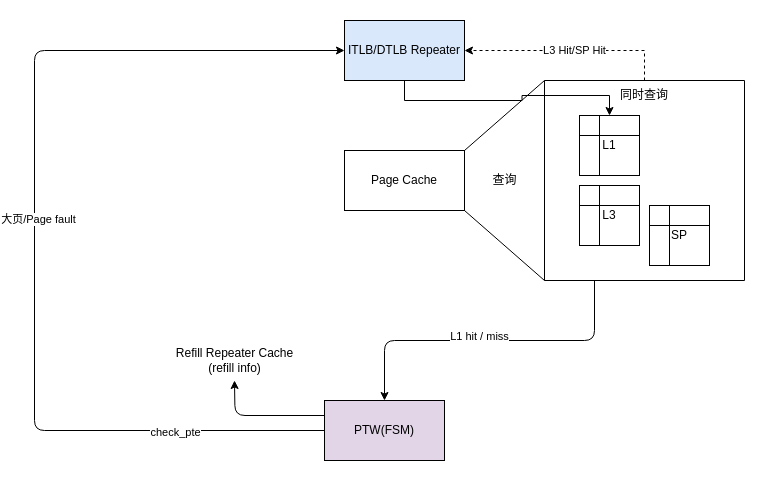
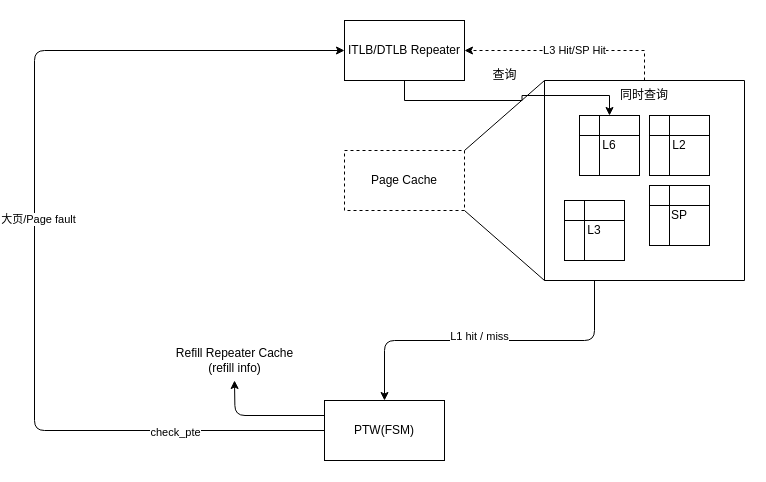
node "ITLB/DTLB Repeater": fillcolor #dae8fc -> #ffffff
node "L1": label "L1" -> "L6"
node "L2": added
node "Page Cache": style solid -> dashed
node "查询": moved (505, 181) -> (505, 76)
node "L3": moved (610, 216) -> (595, 231)
node "SP": moved (680, 236) -> (680, 216)
node "PTW(FSM)": fillcolor #e1d5e7 -> #ffffff
